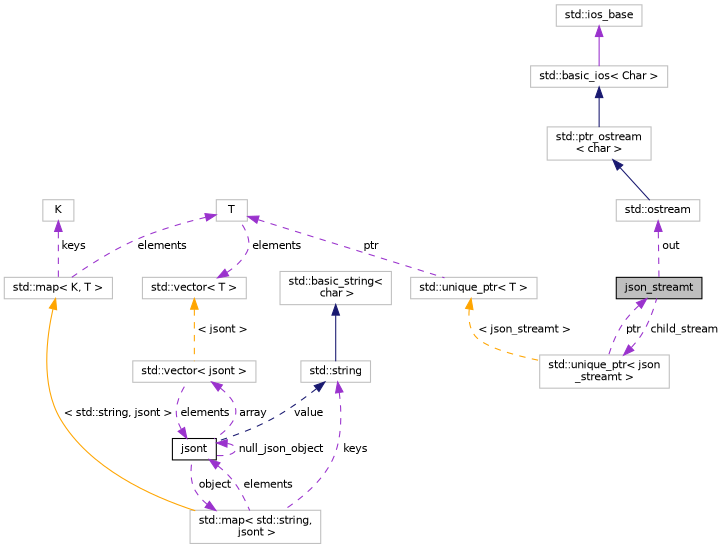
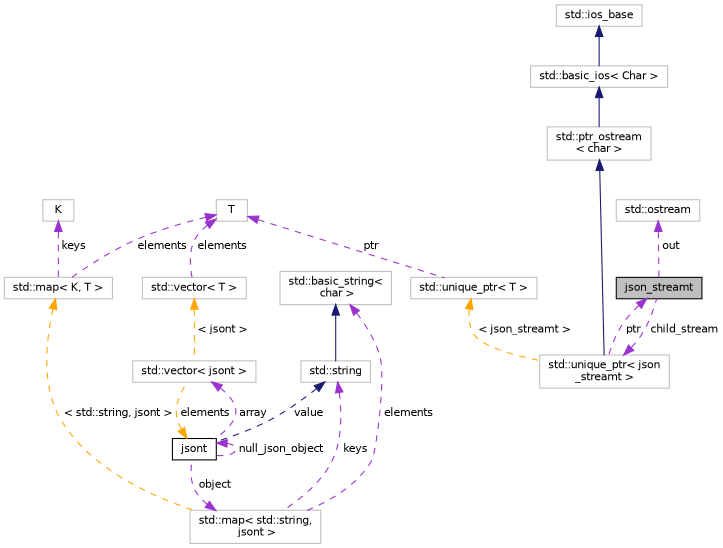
edge "std::basic_ios< Char >" -> "std::ios_base": color darkorchid3 -> midnightblue
edge "std::ostream" -> "std::ptr_ostream < char >": now "std::unique_ptr< json _streamt >" -> "std::ptr_ostream < char >"
edge "T" -> "std::vector< T >": reversed
edge "std::vector< jsont >" -> "jsont": color darkorchid3 -> orange
edge "std::map< std::string, jsont >" -> "std::map< K, T >": style solid -> dashed
edge "std::map< std::string, jsont >" -> "jsont": now "std::map< std::string, jsont >" -> "std::basic_string< char >"
